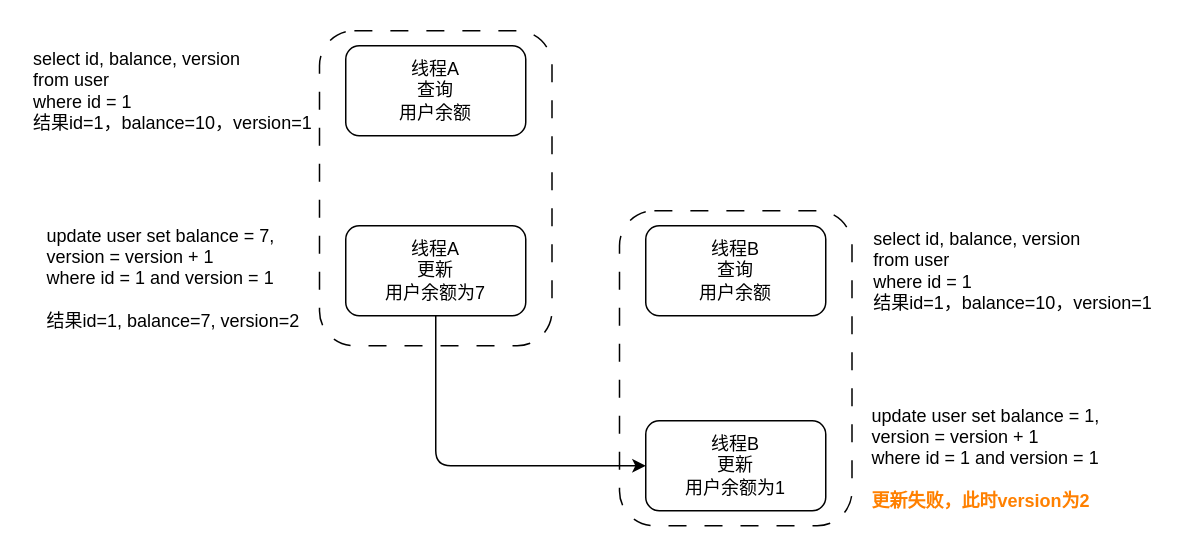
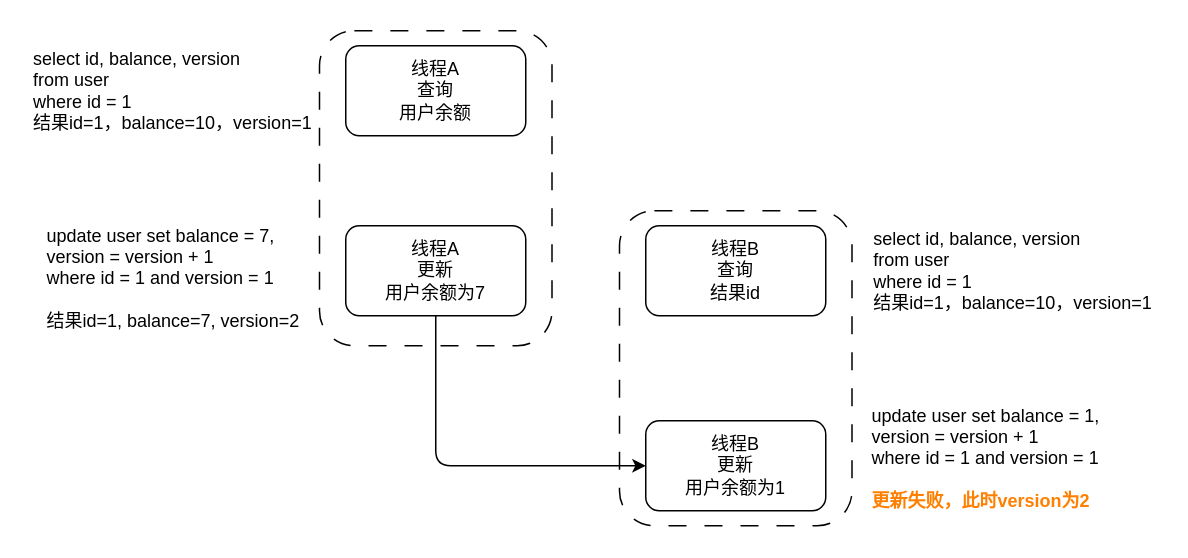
node "线程B 查询 用户余额": label "线程B 查询 用户余额" -> "线程B 查询 结果id"
